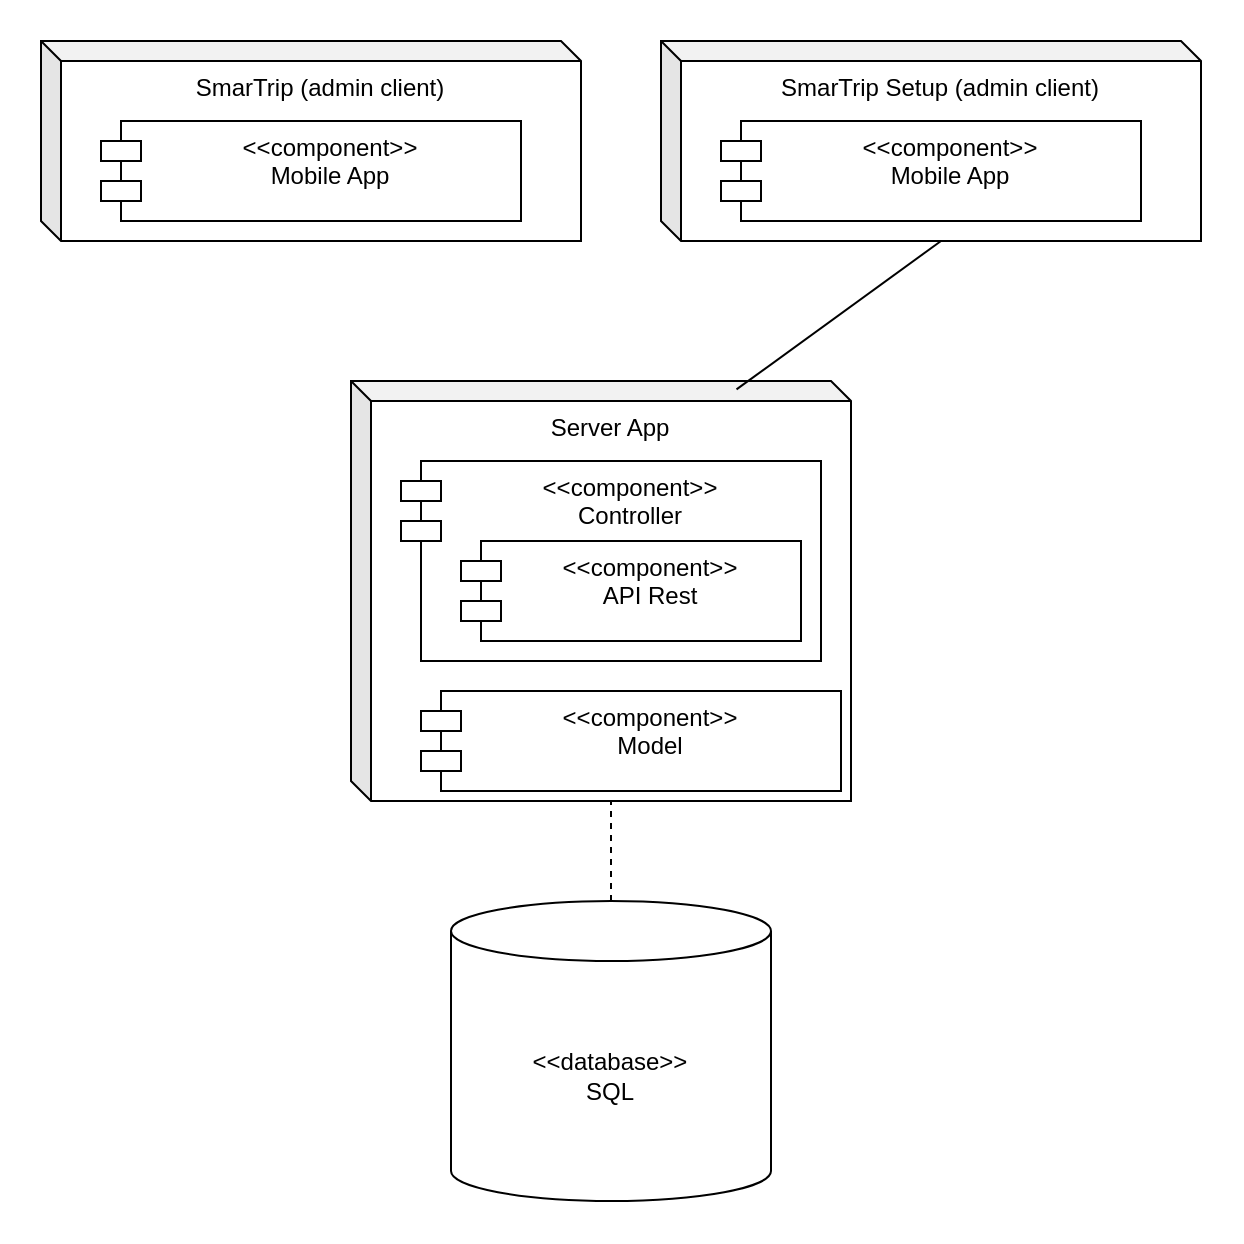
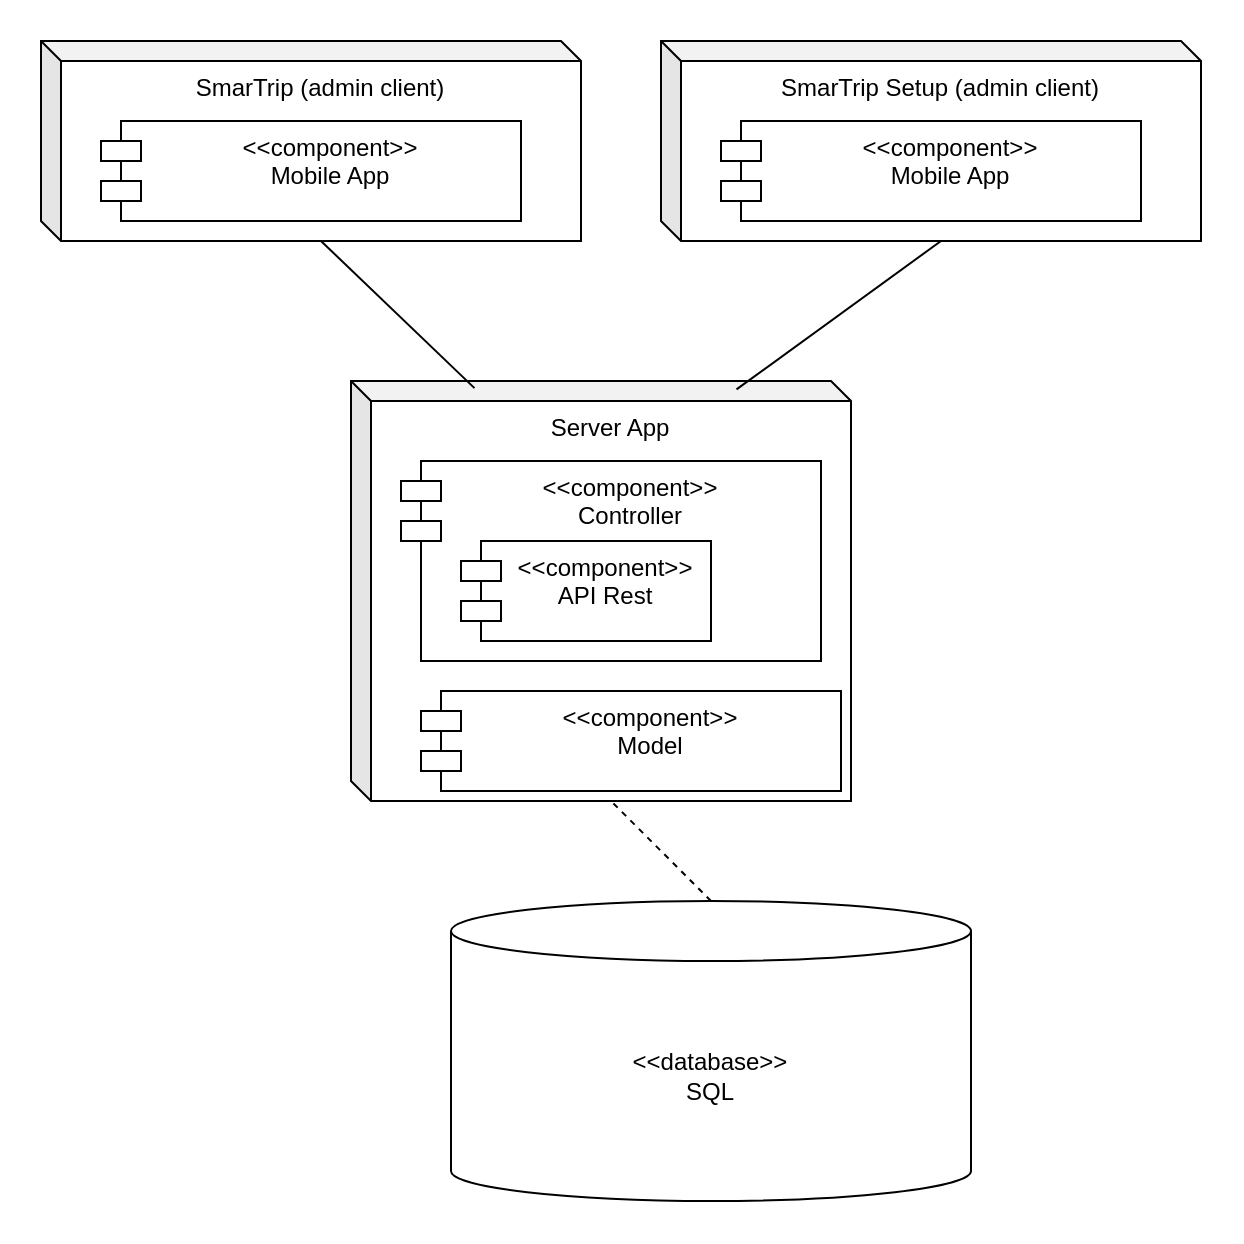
edge "SmarTrip (admin client)" -- "Server App": added
node "<<component>> API Rest": size 340x100 -> 250x100
node "<<database>> SQL": size 320x300 -> 520x300
